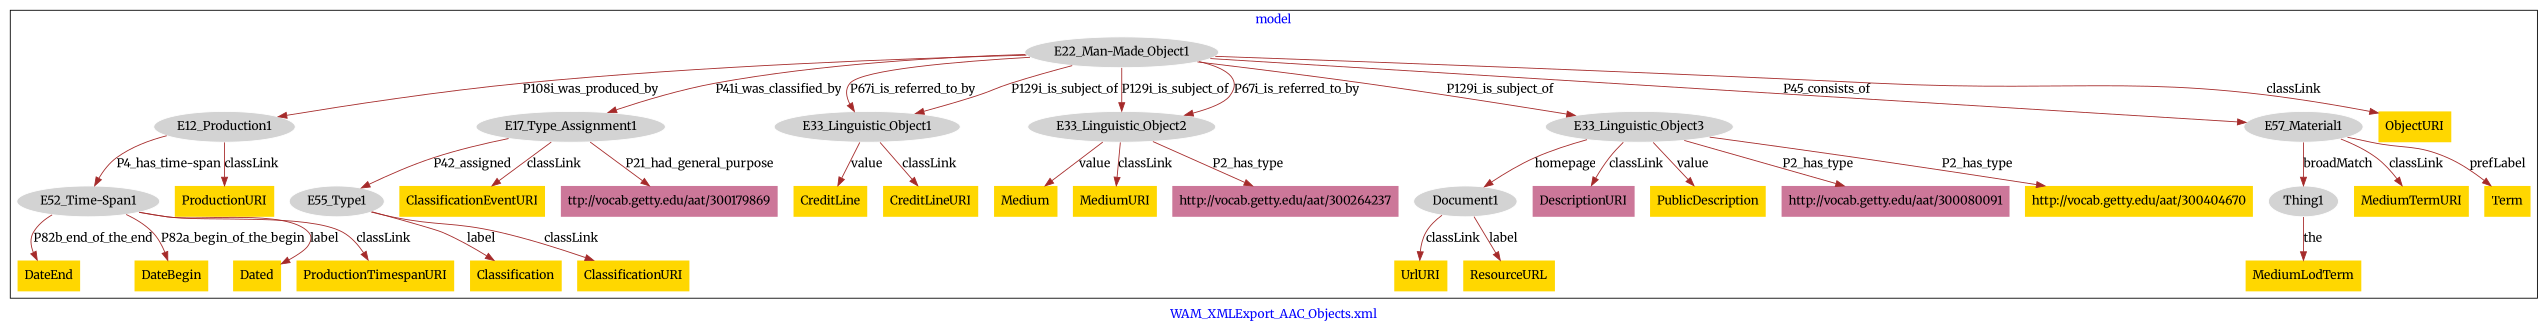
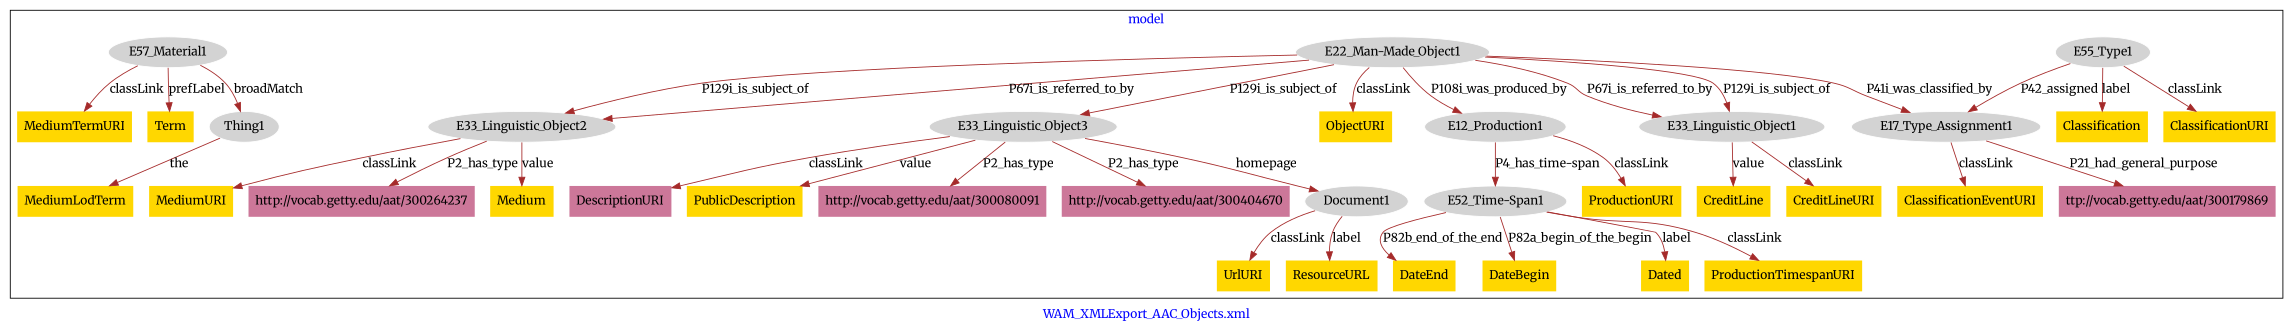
edge "E22_Man-Made_Object1" -> "E57_Material1": removed, label "P45_consists_of"
edge "E17_Type_Assignment1" -> "E55_Type1": reversed
node "http://vocab.getty.edu/aat/300404670": fillcolor gold -> #cc7799
